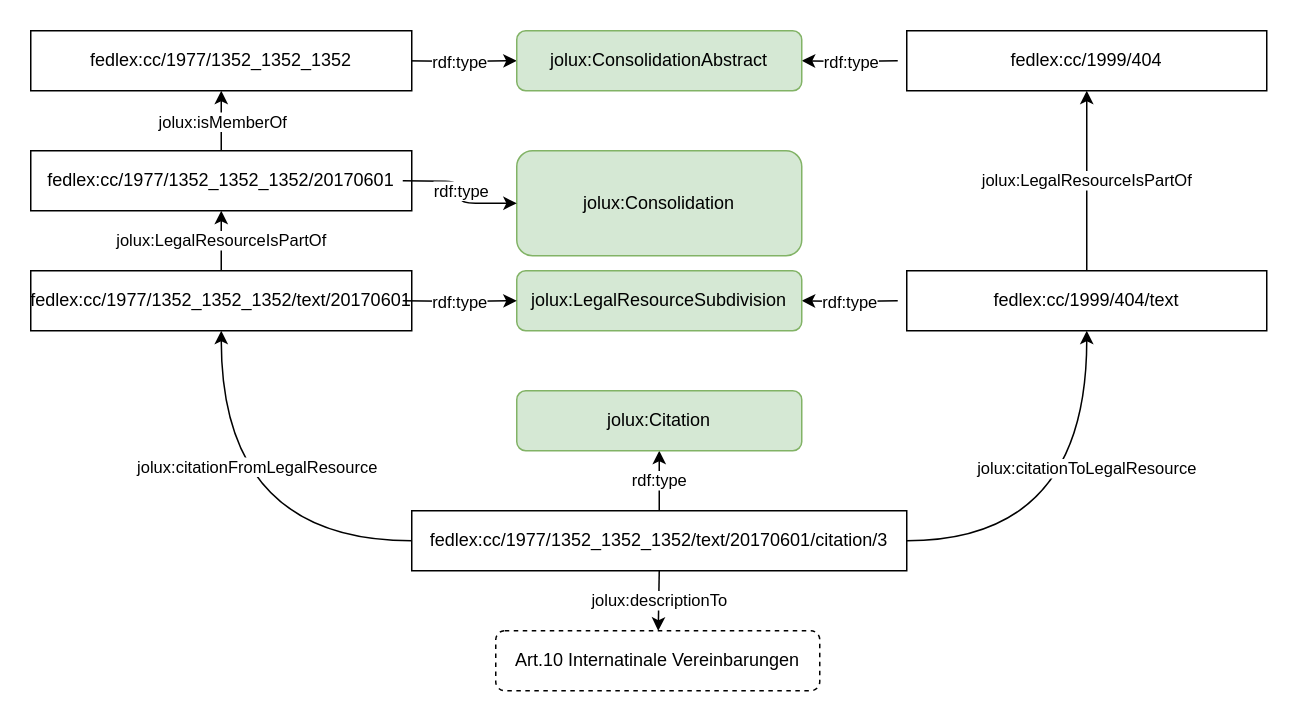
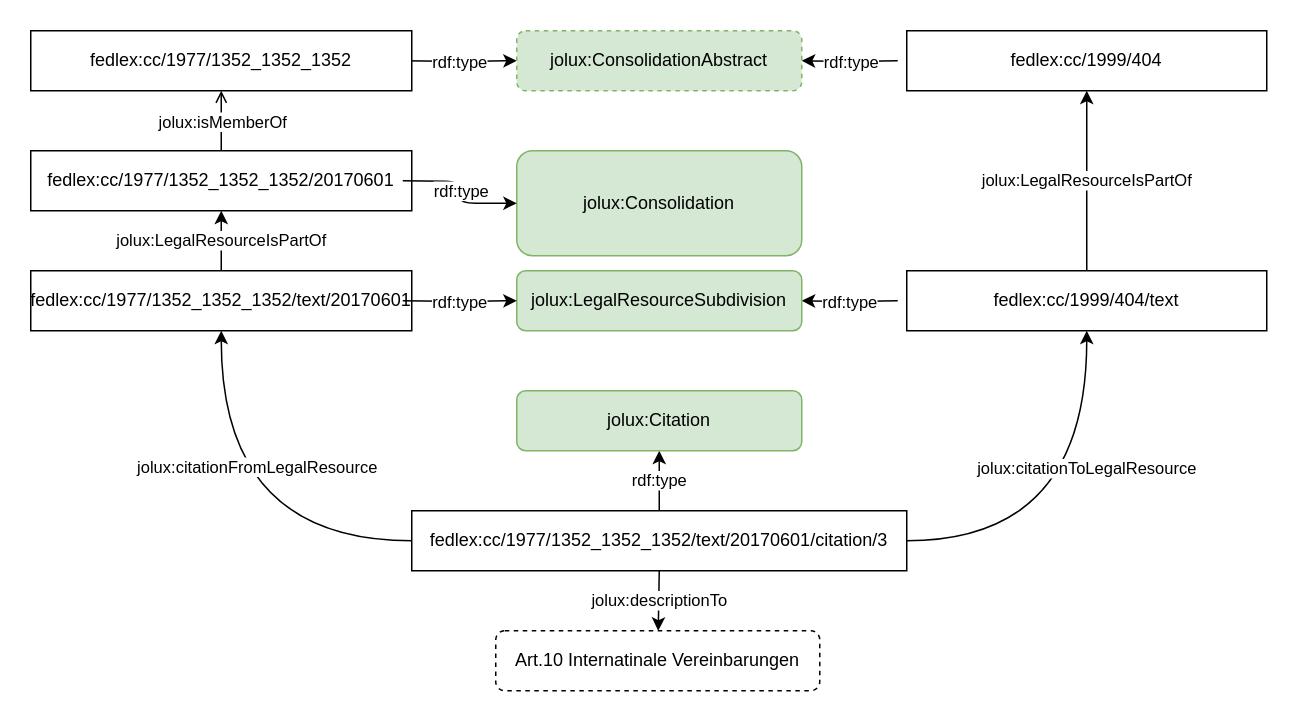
node "jolux:ConsolidationAbstract": style solid -> dashed
edge "fedlex:cc/1977/1352_1352_1352/20170601" -> "fedlex:cc/1977/1352_1352_1352": arrowhead classic -> open
